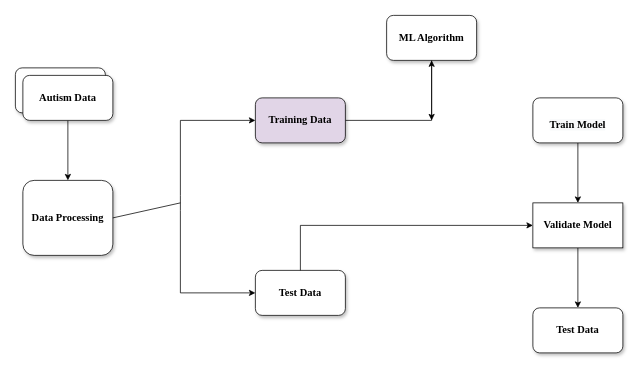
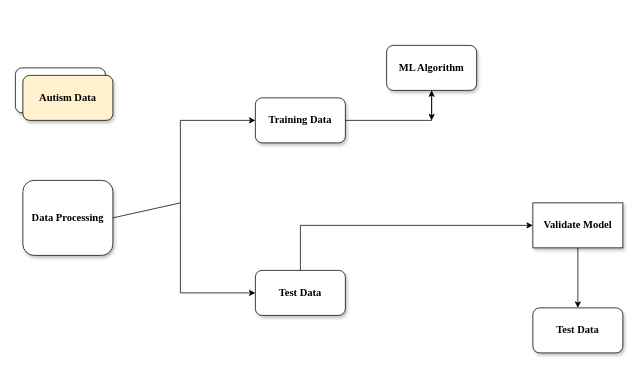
node "ML Algorithm": moved (432, 38) -> (432, 68)
node "Autism Data": fillcolor #ffffff -> #fff2cc
node "Training Data": fillcolor #e1d5e7 -> #ffffff
node "Train Model": removed
edge "Train Model" -> "Validate Model": removed
edge "Autism Data" -> "Data Processing": removed
